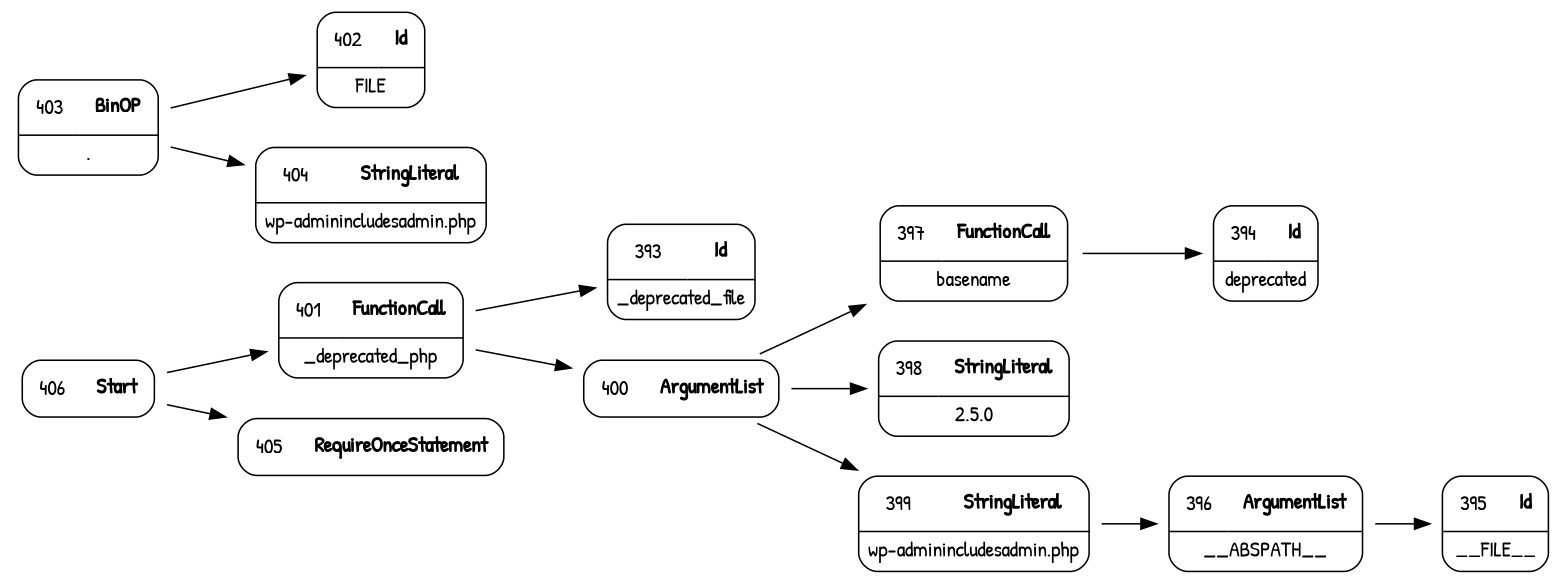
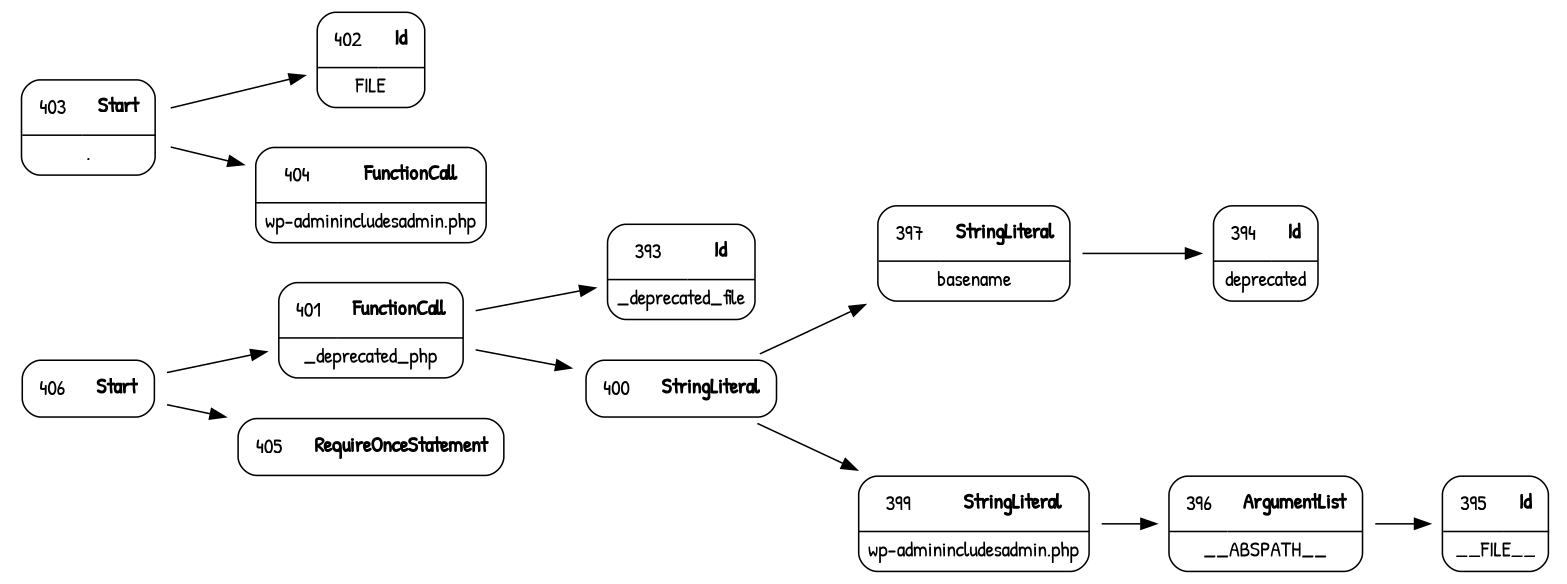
node "403": text "BinOP" -> "Start"
node "404": text "StringLiteral" -> "FunctionCall"
node "397": text "FunctionCall" -> "StringLiteral"
node "400": text "ArgumentList" -> "StringLiteral"
node "398": removed
